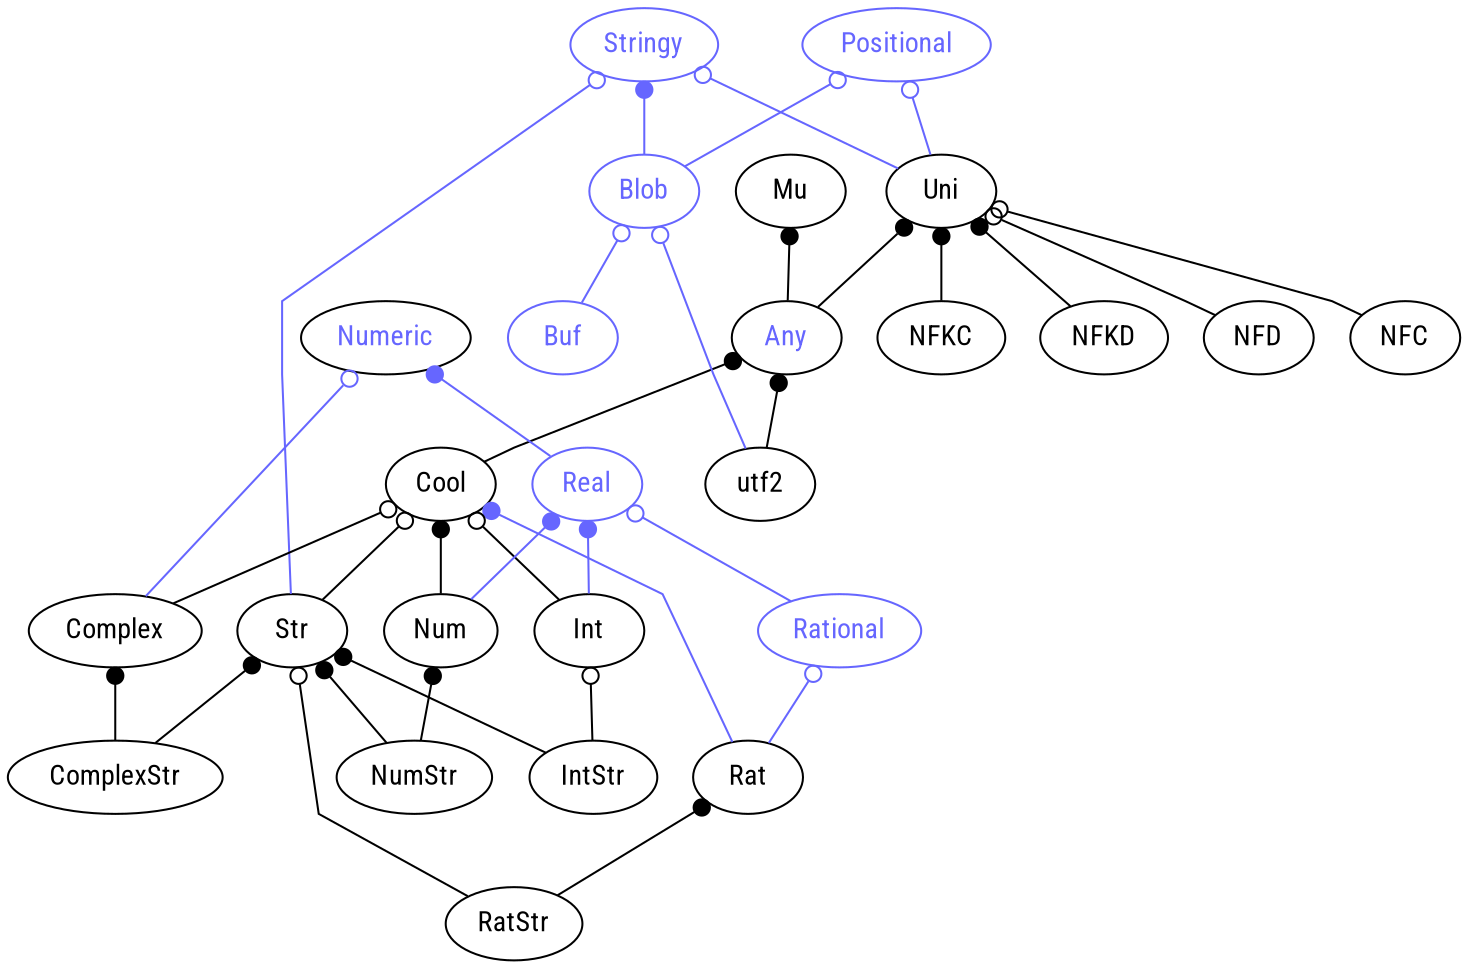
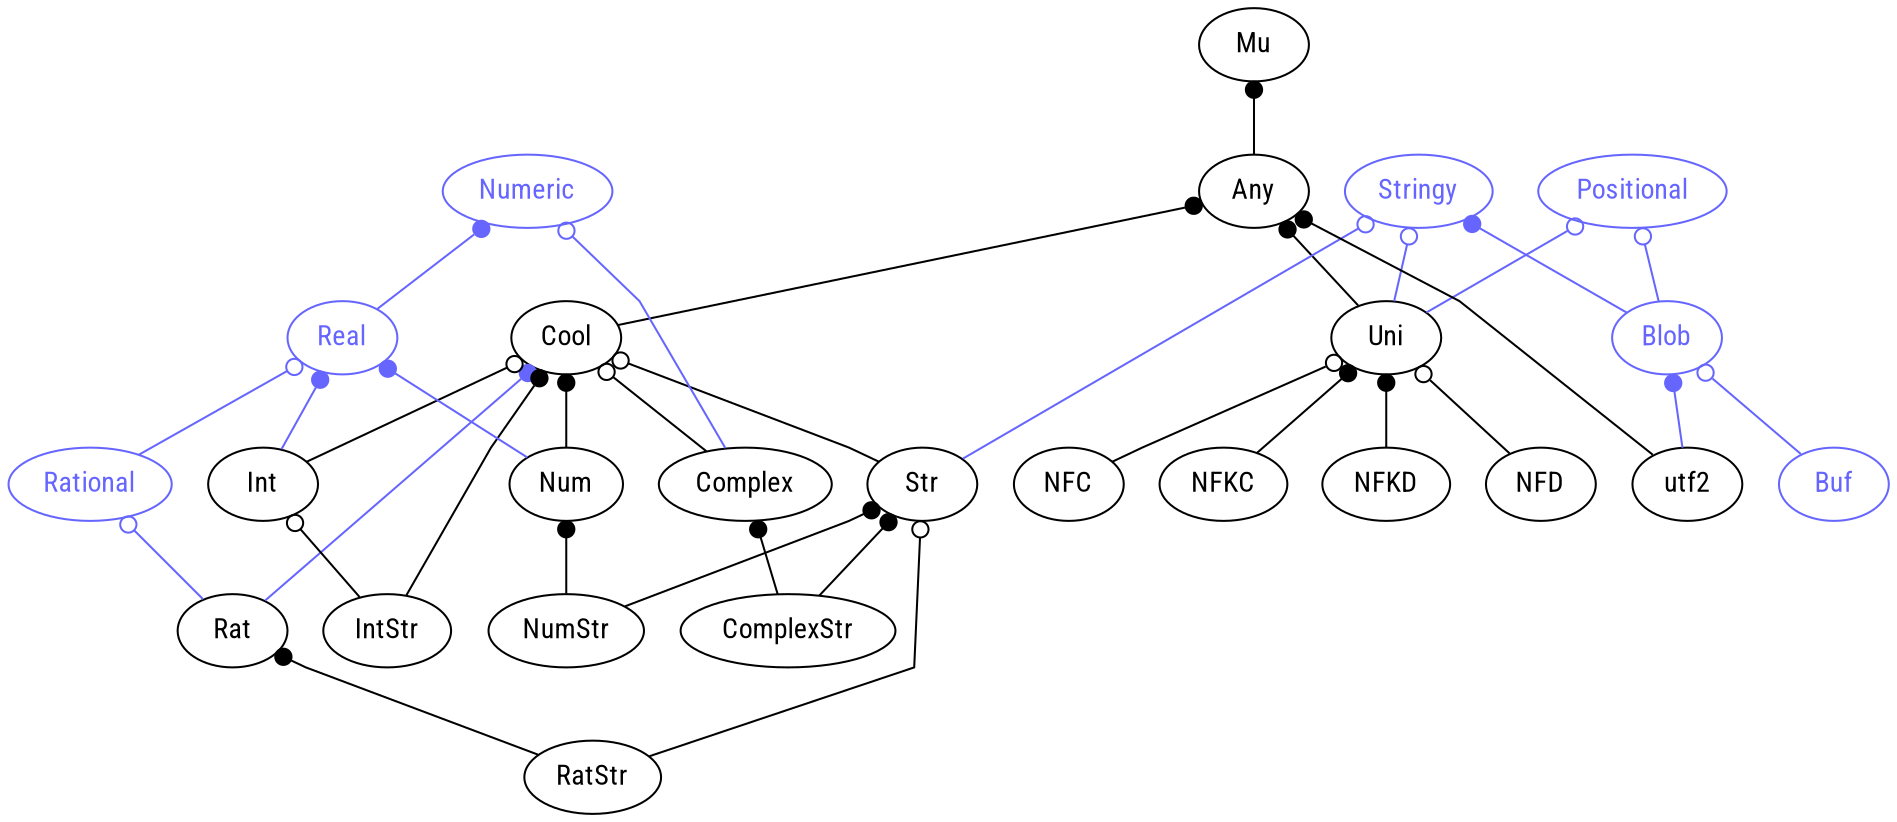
edge "Any" -> "Uni": reversed
node "Numeric": color #000000 -> #6666ff
node "Any": fontcolor #6666ff -> #000000
edge "utf2" -> "Blob": arrowhead odot -> dot
edge "IntStr" -> "Str": now "IntStr" -> "Cool"
